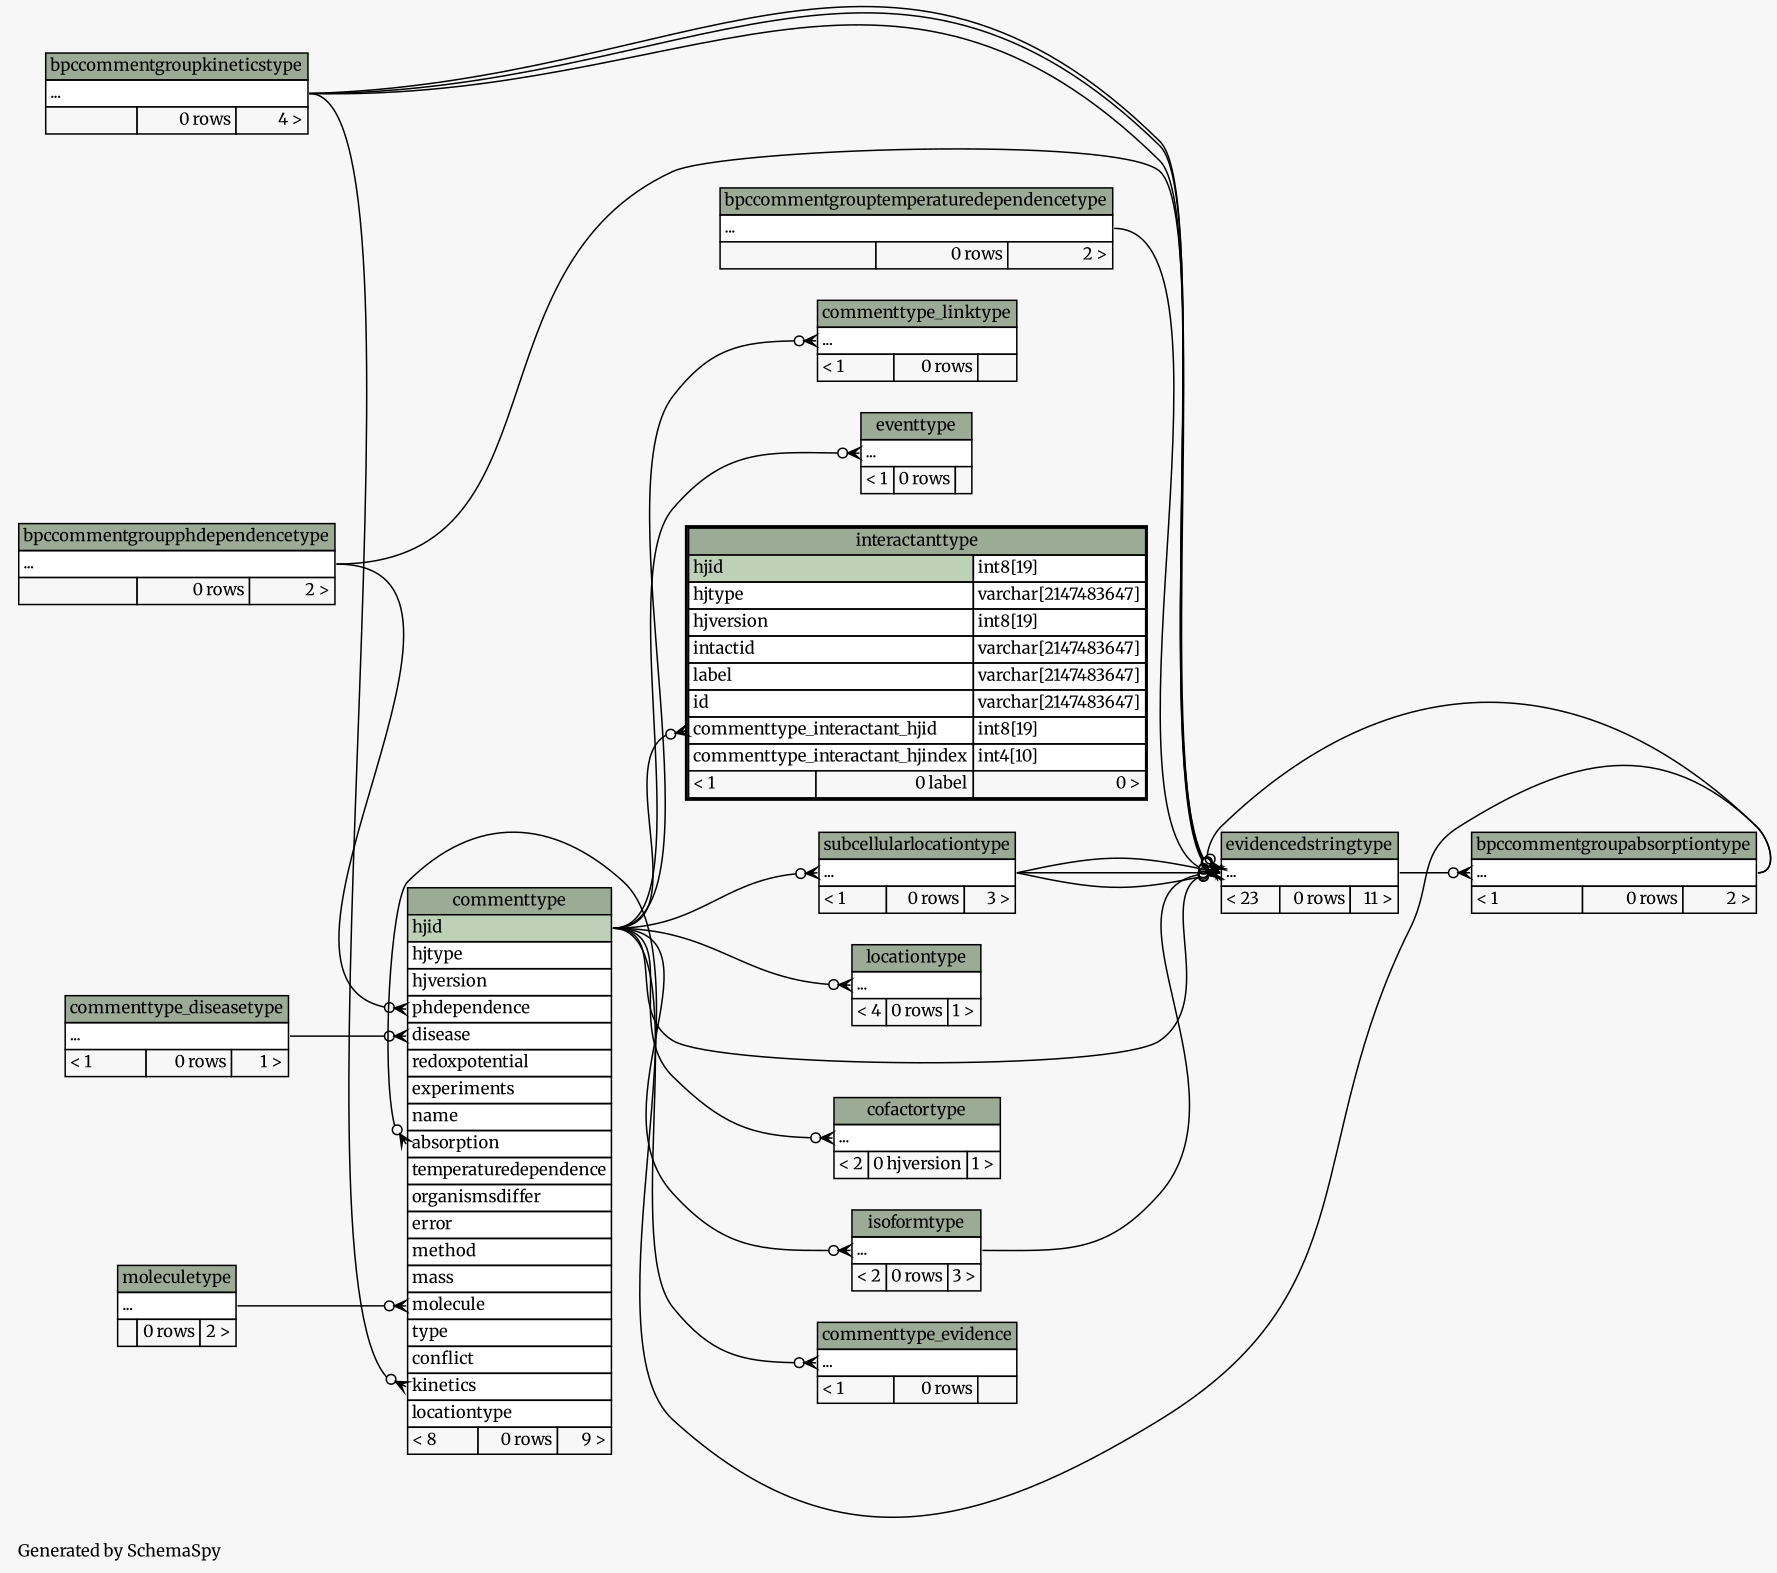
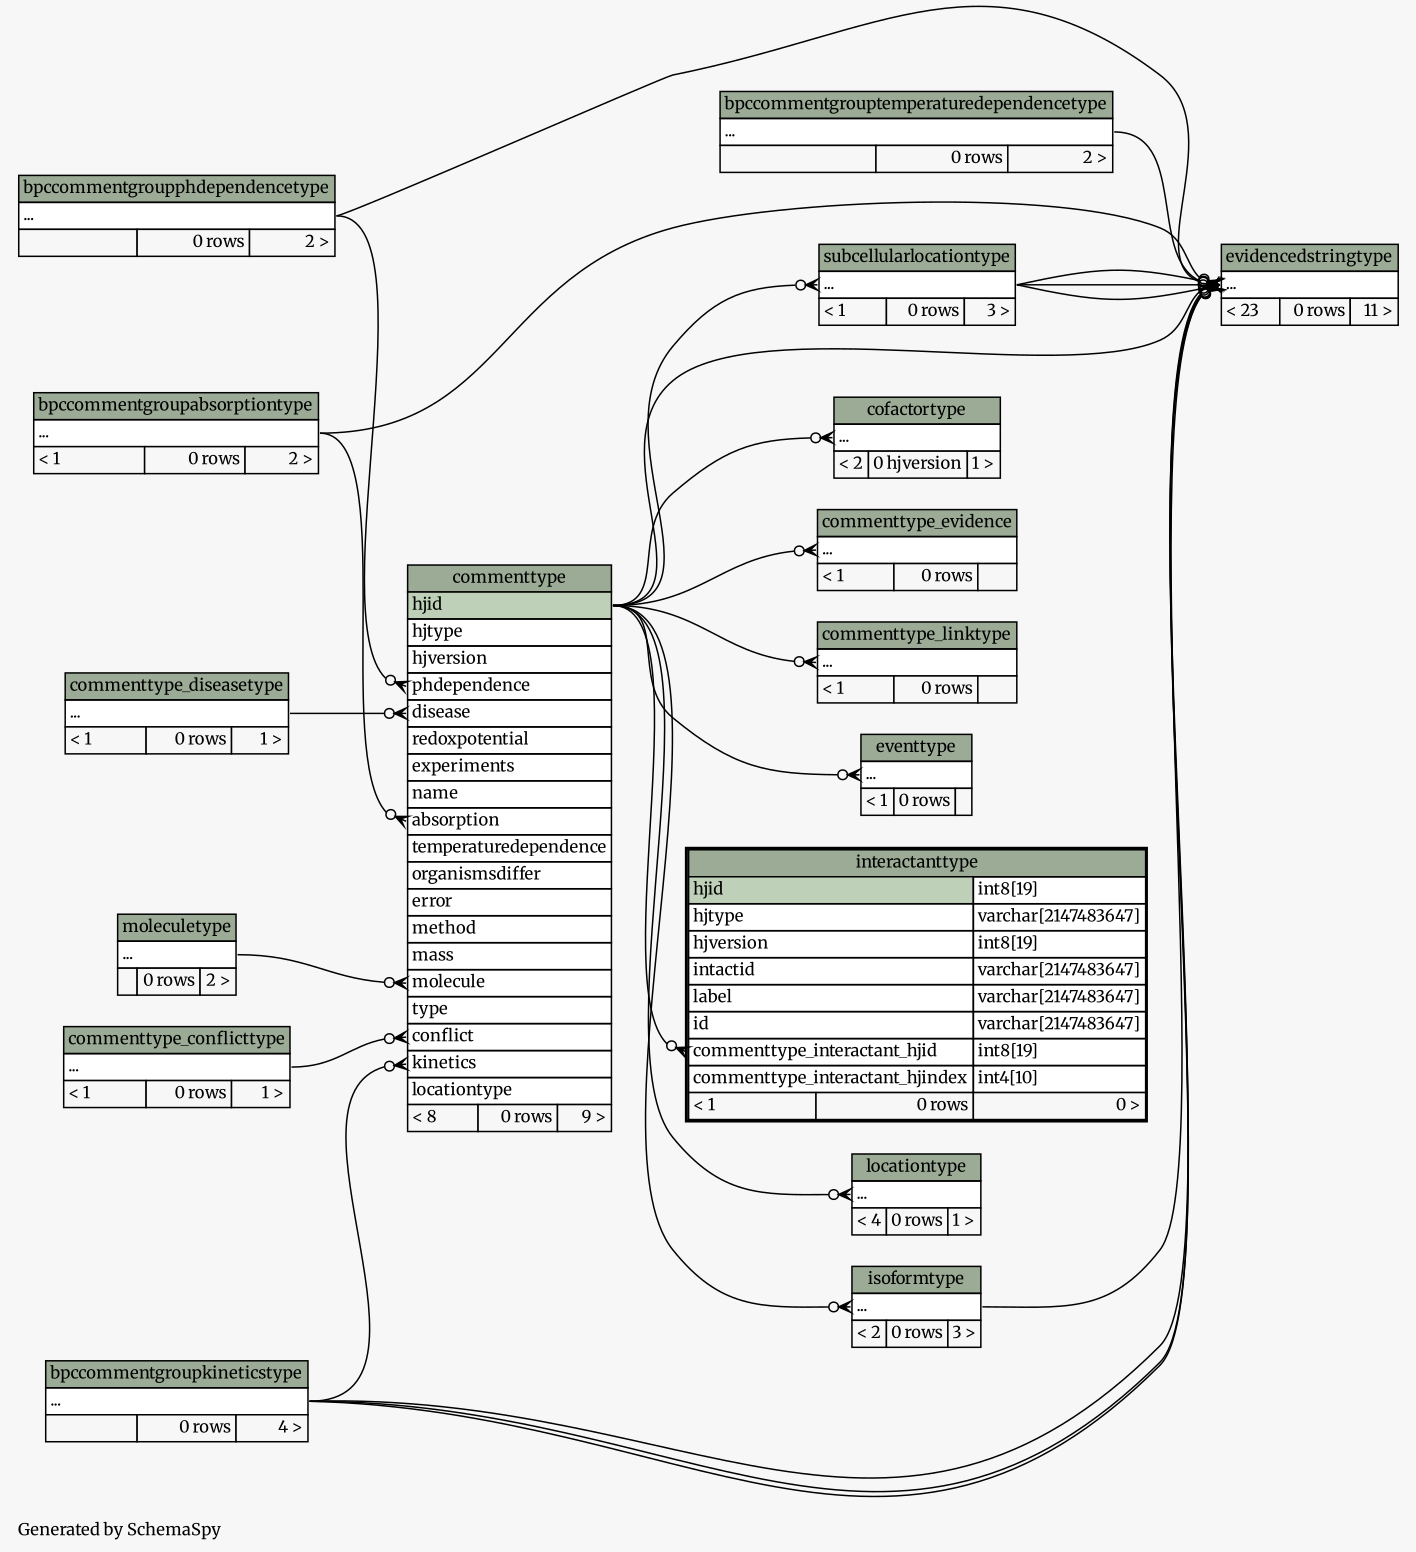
node "interactanttype": text "0 label" -> "0 rows"
edge "evidencedstringtype" -> "bpccommentgroupabsorptiontype": removed
node "commenttype_conflicttype": added
